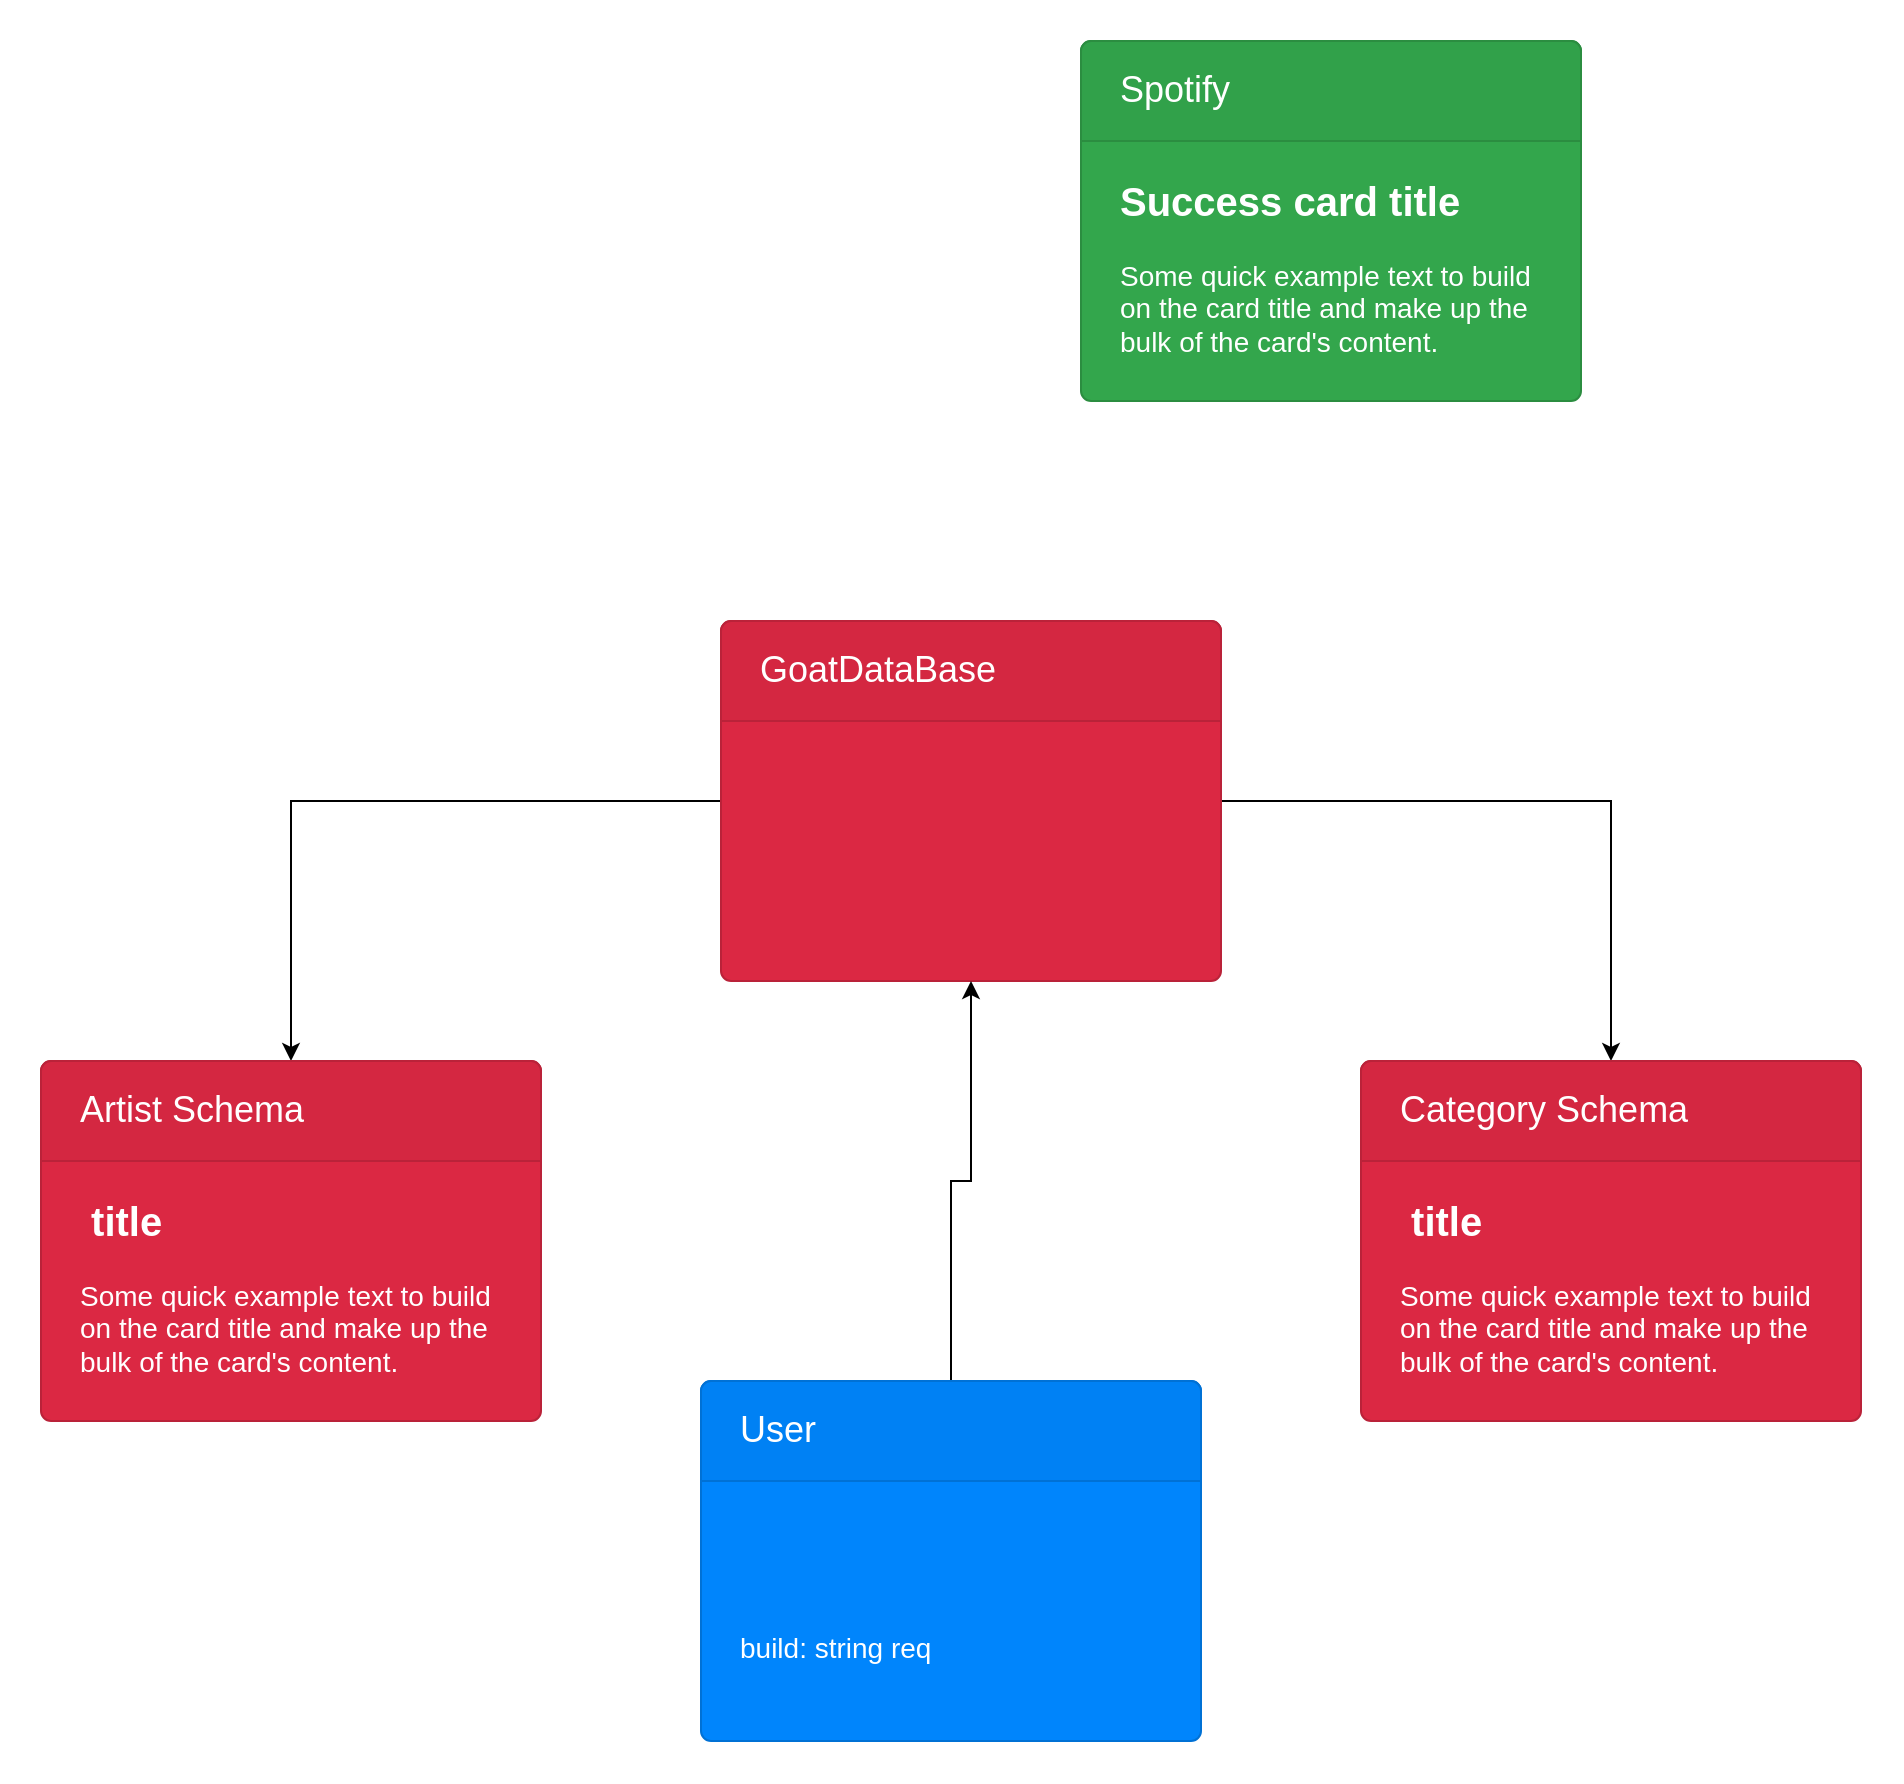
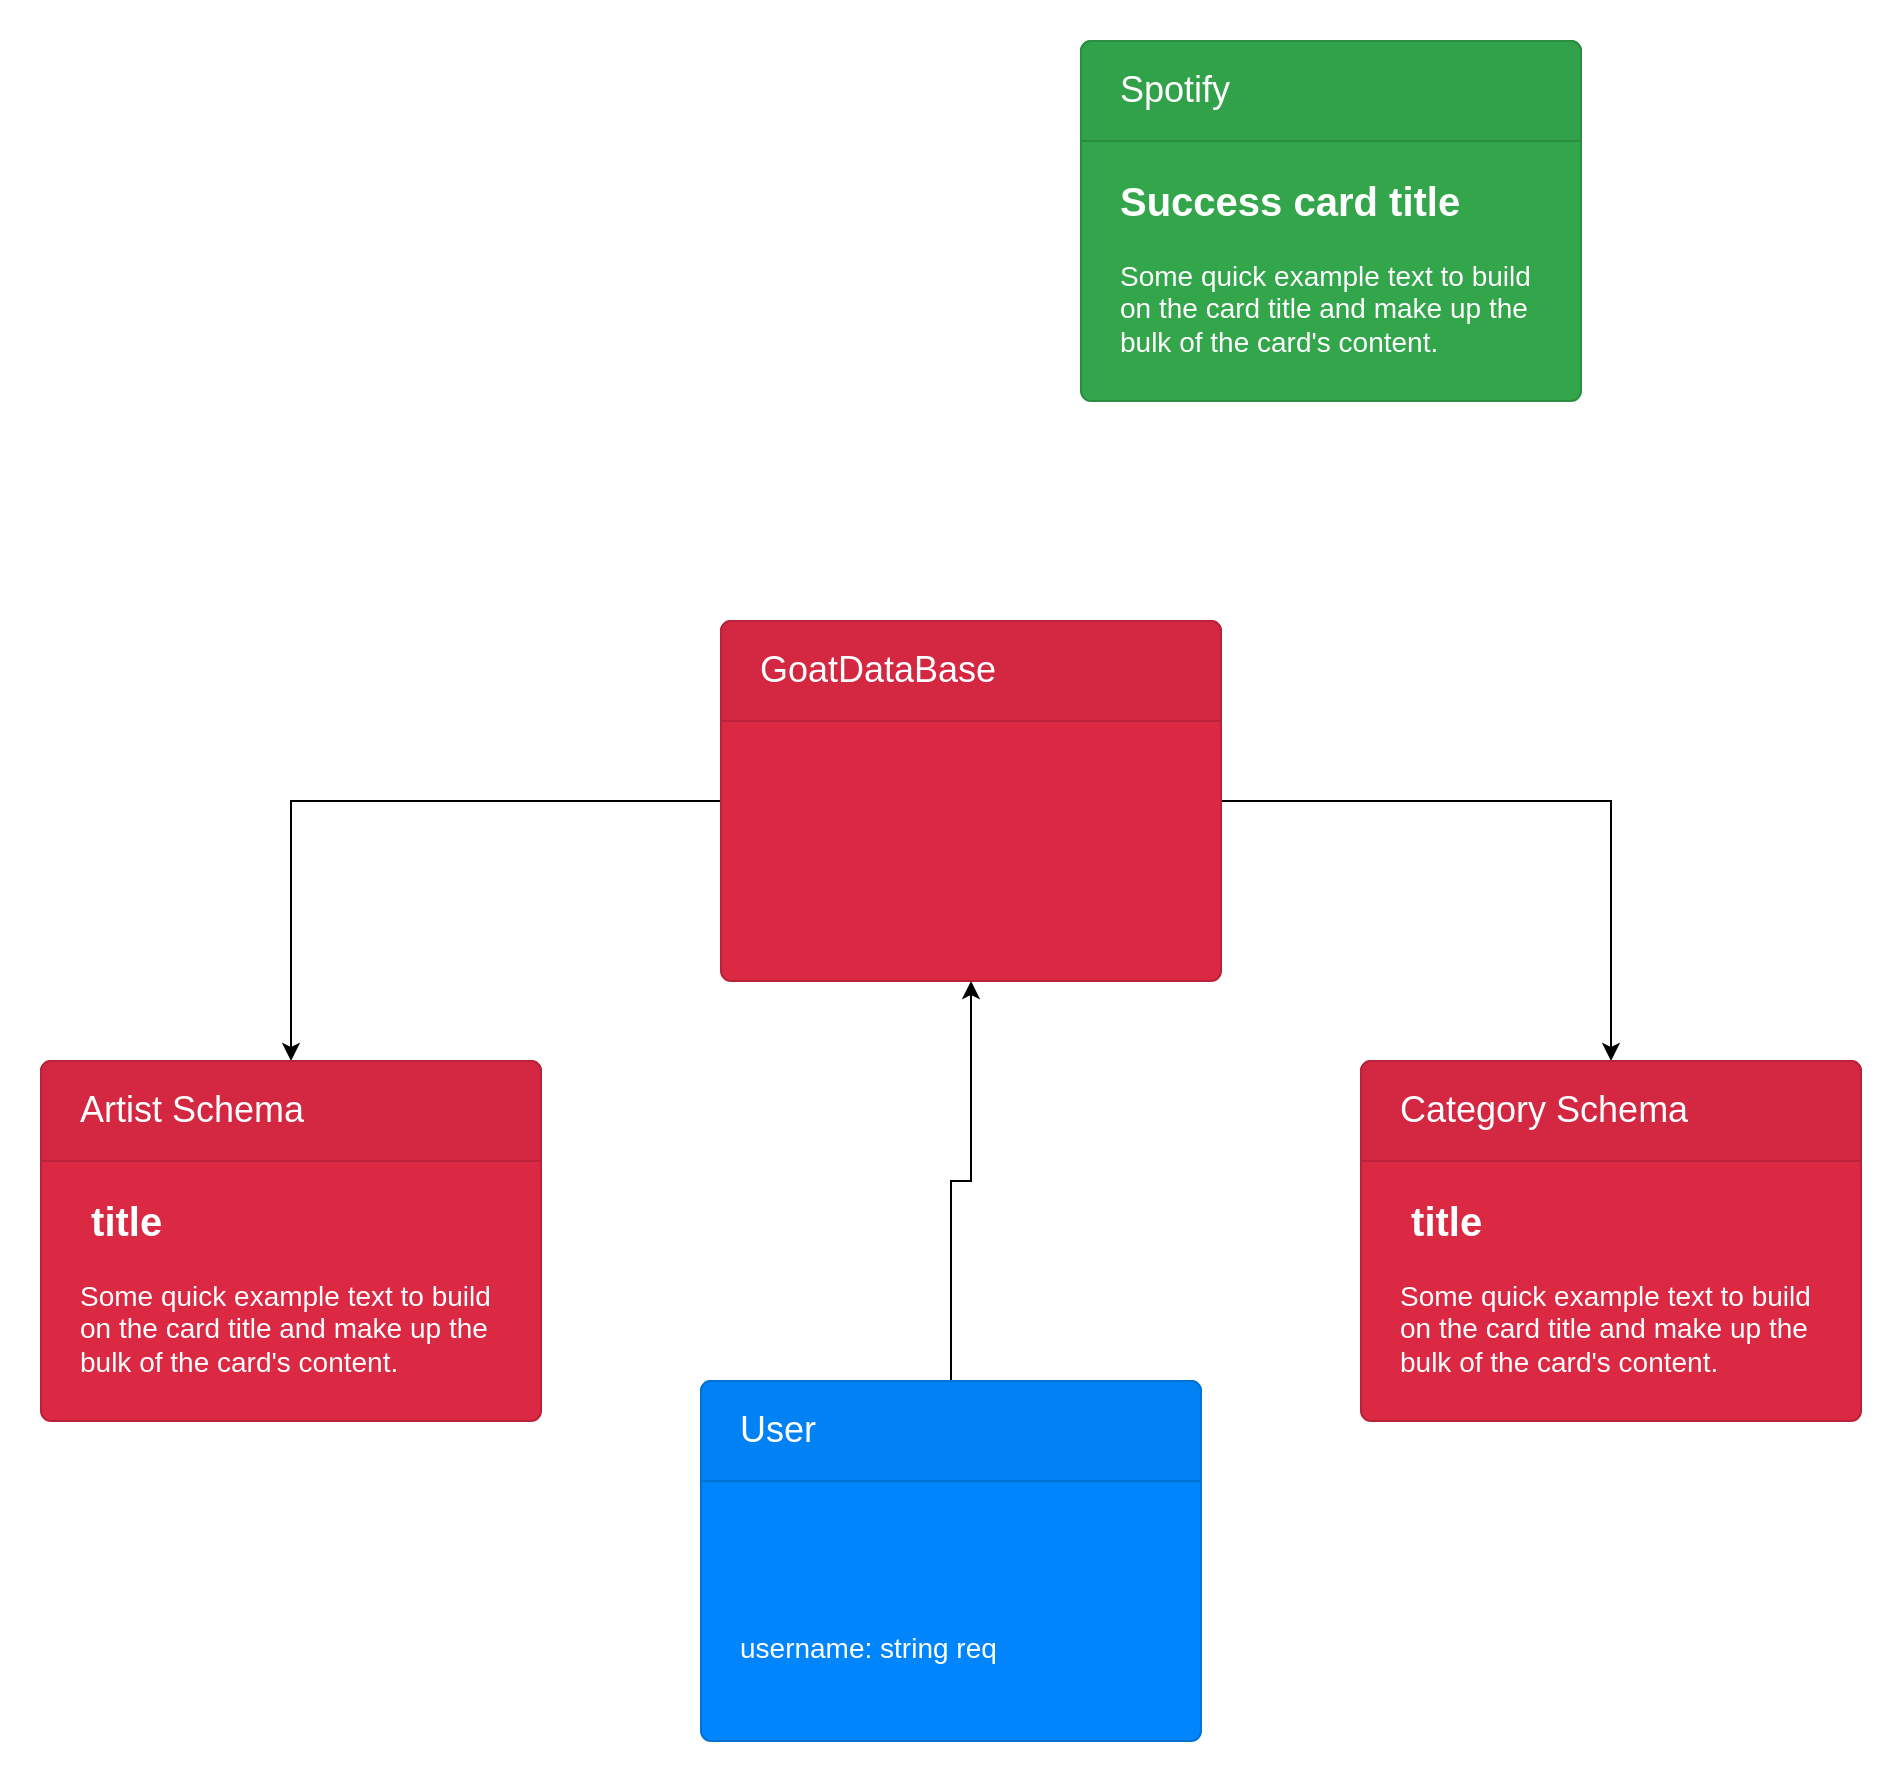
node "build: string req": label "build: string req" -> "username: string req"
